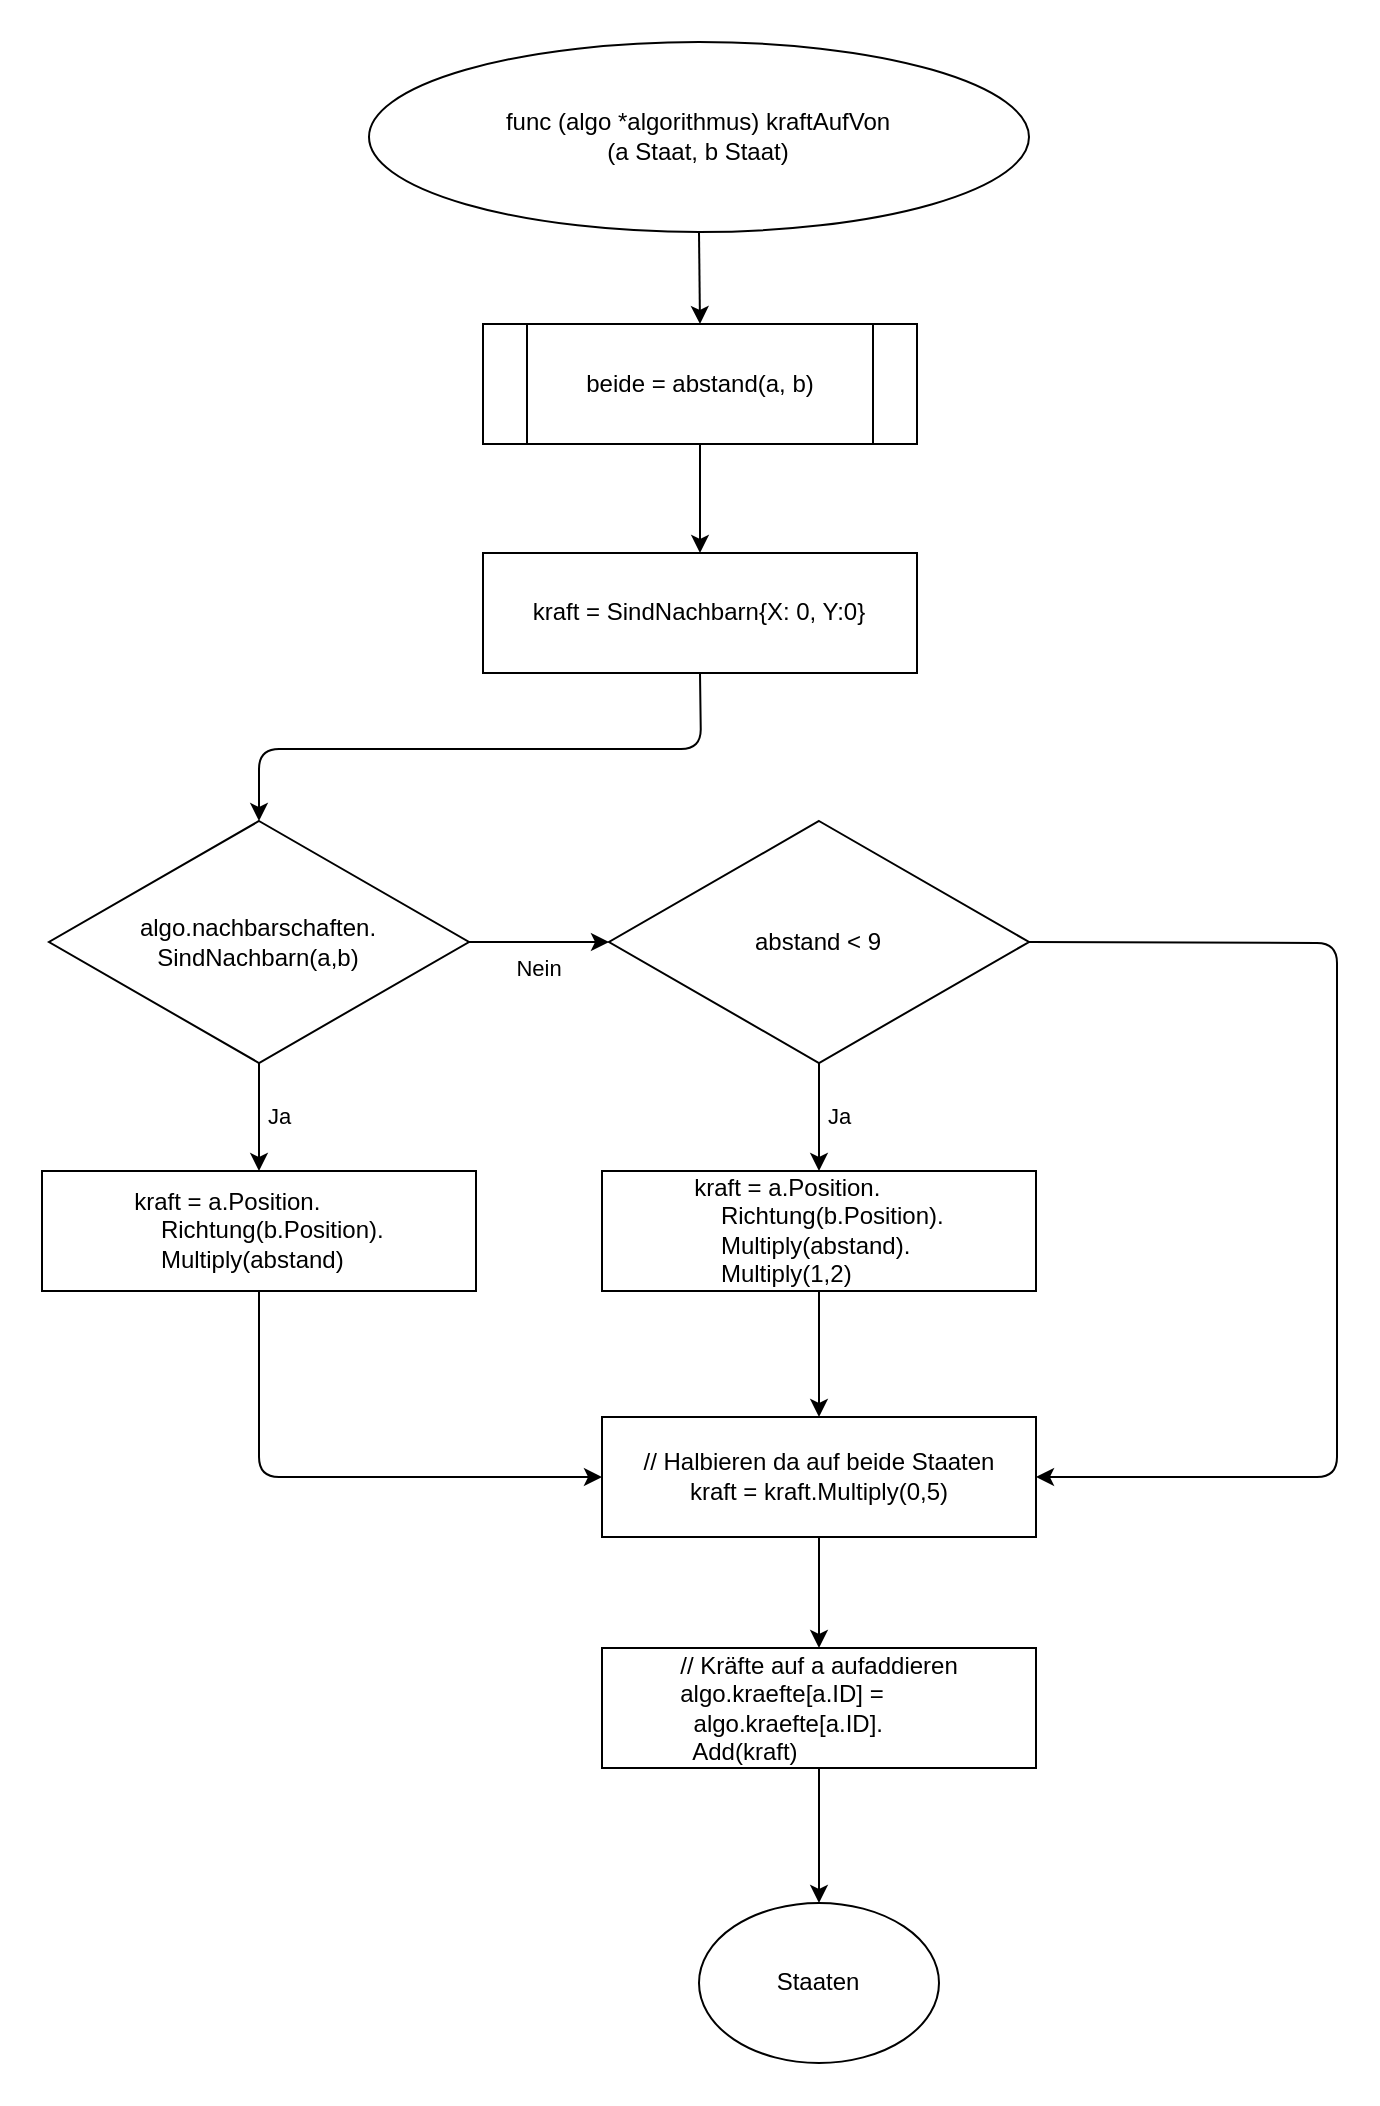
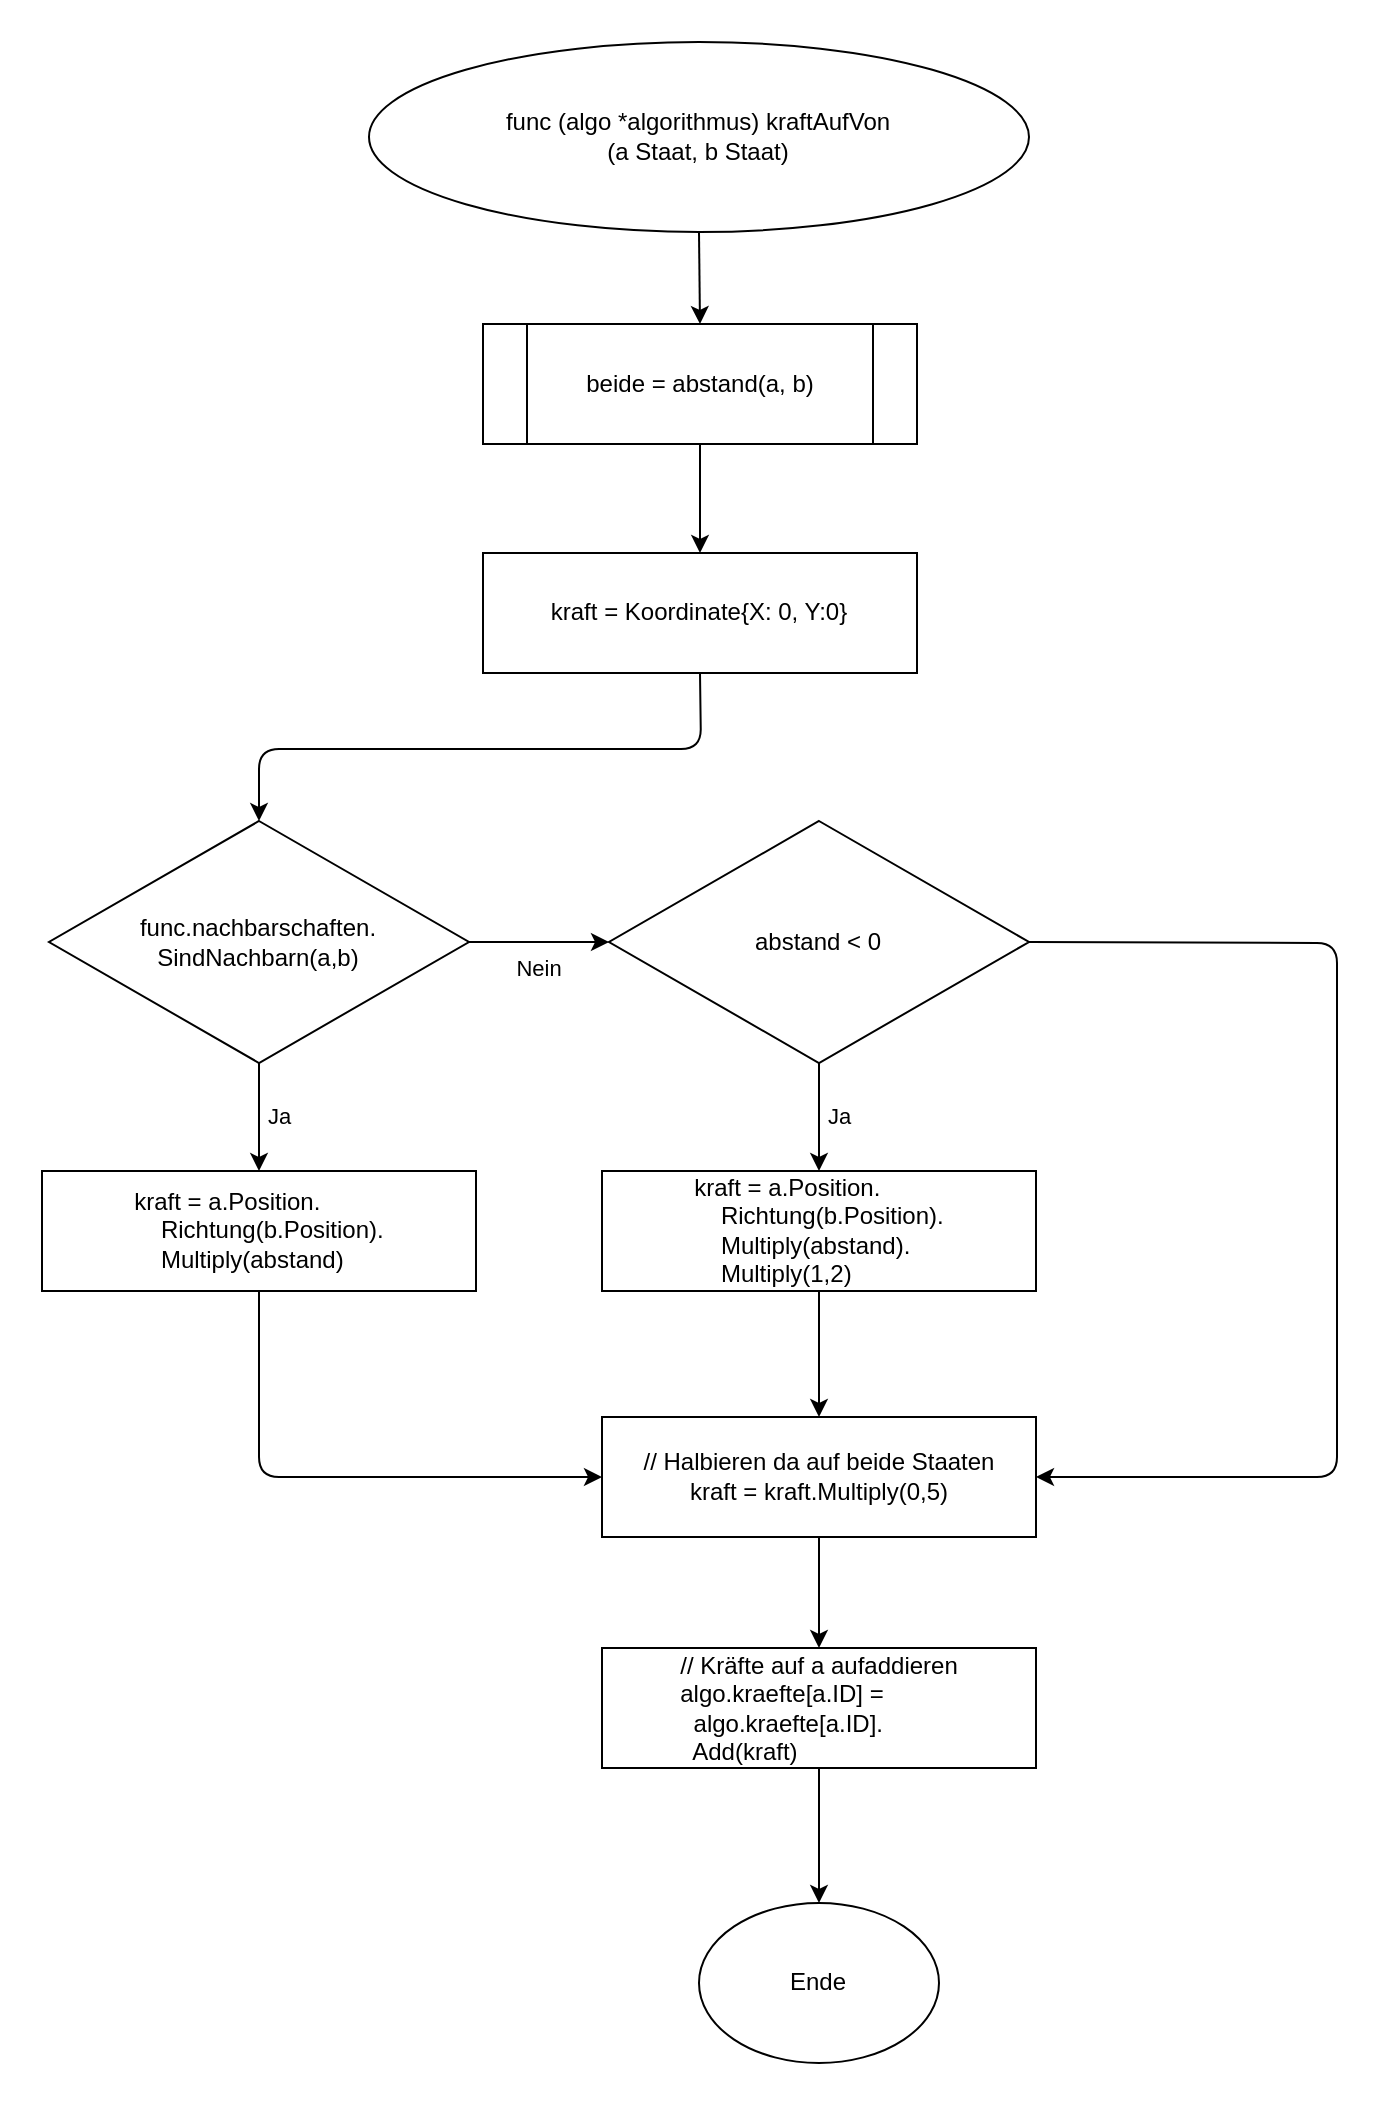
node "kraft = SindNachbarn{X: 0, Y:0}": label "kraft = SindNachbarn{X: 0, Y:0}" -> "kraft = Koordinate{X: 0, Y:0}"
node "algo.nachbarschaften. SindNachbarn(a,b)": label "algo.nachbarschaften. SindNachbarn(a,b)" -> "func.nachbarschaften. SindNachbarn(a,b)"
node "abstand < 9": label "abstand < 9" -> "abstand < 0"
node "Staaten": label "Staaten" -> "Ende"
